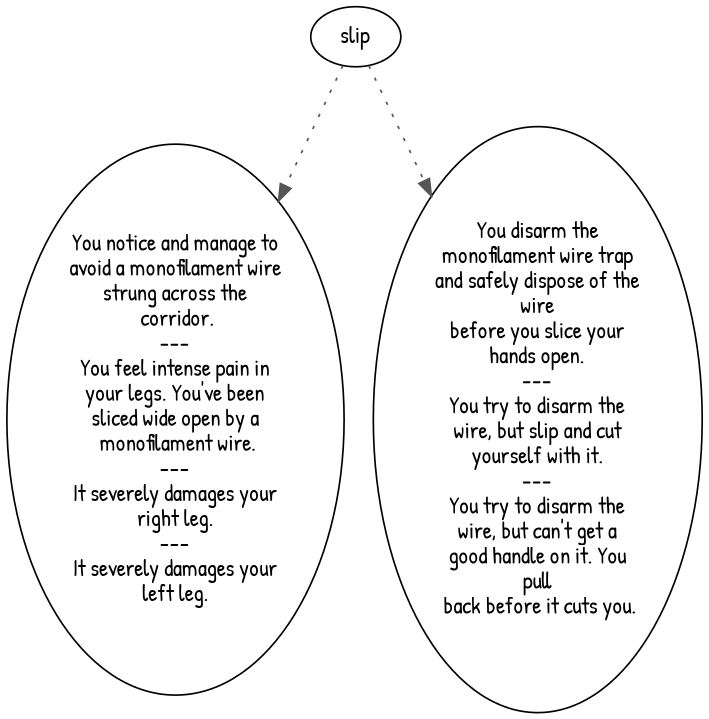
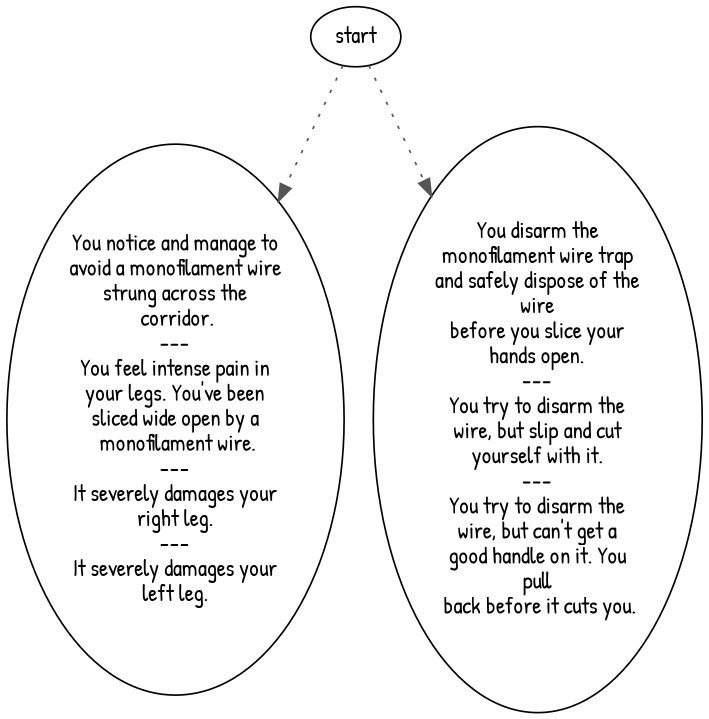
node "slip": label "slip" -> "start"
